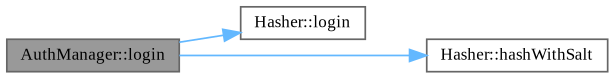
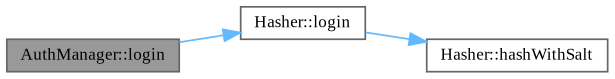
edge "AuthManager::login" -> "Hasher::hashWithSalt": now "Hasher::login" -> "Hasher::hashWithSalt"
